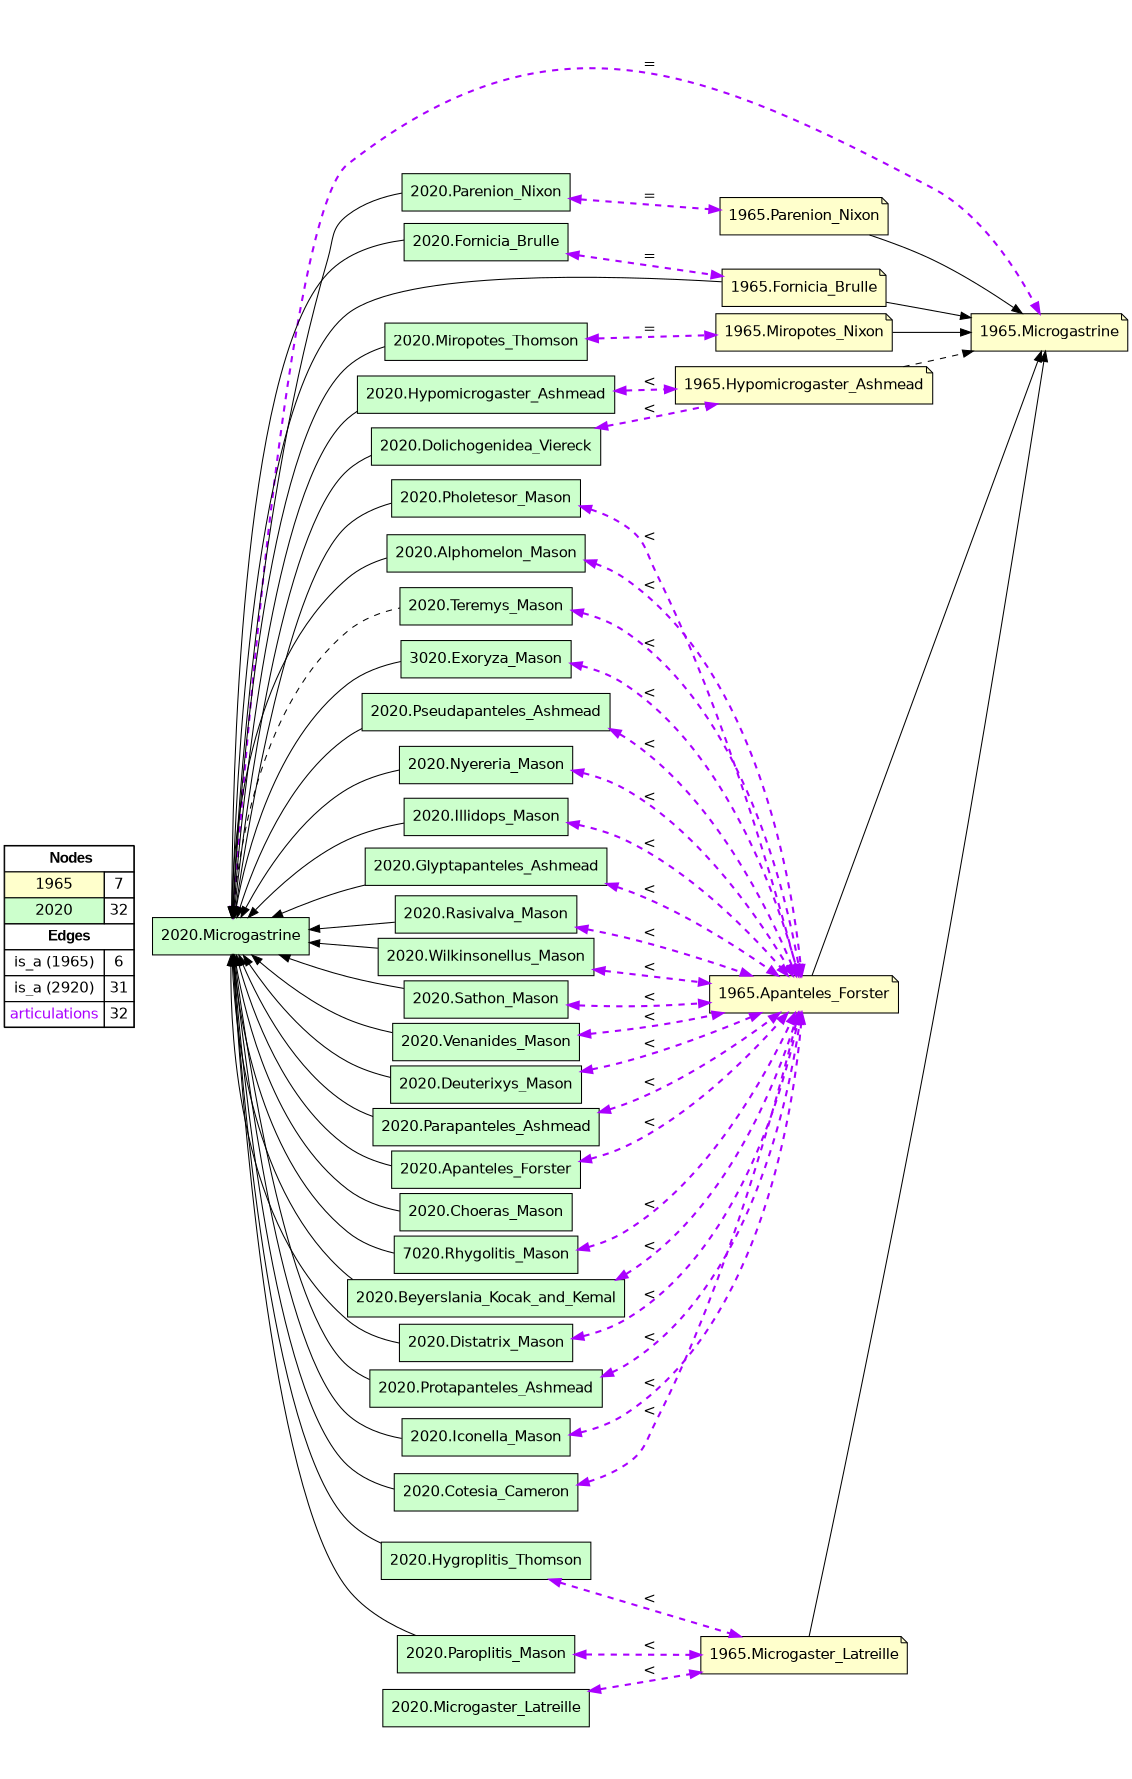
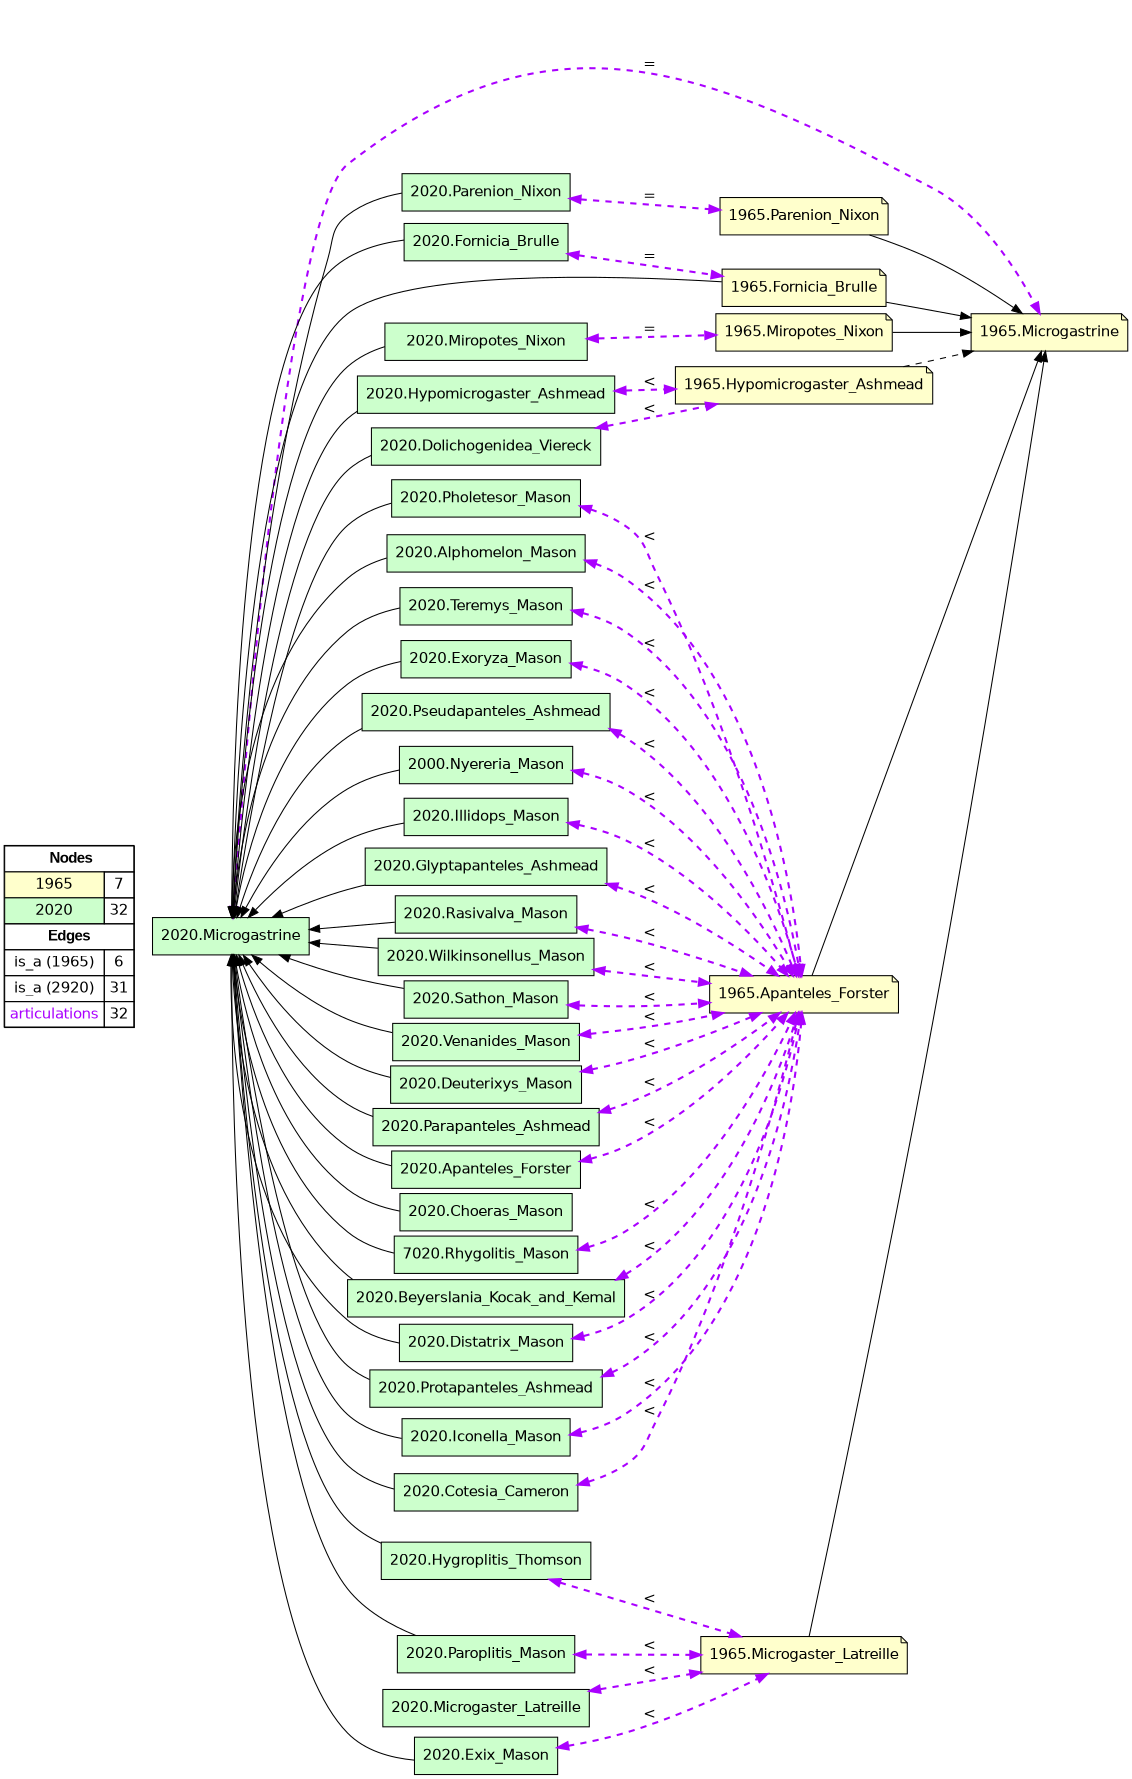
node "2020.Miropotes_Thomson": label "2020.Miropotes_Thomson" -> "2020.Miropotes_Nixon"
node "3020.Exoryza_Mason": label "3020.Exoryza_Mason" -> "2020.Exoryza_Mason"
edge "2020.Teremys_Mason" -> "2020.Microgastrine": style dashed -> solid
node "2020.Nyereria_Mason": label "2020.Nyereria_Mason" -> "2000.Nyereria_Mason"
node "2020.Exix_Mason": added
